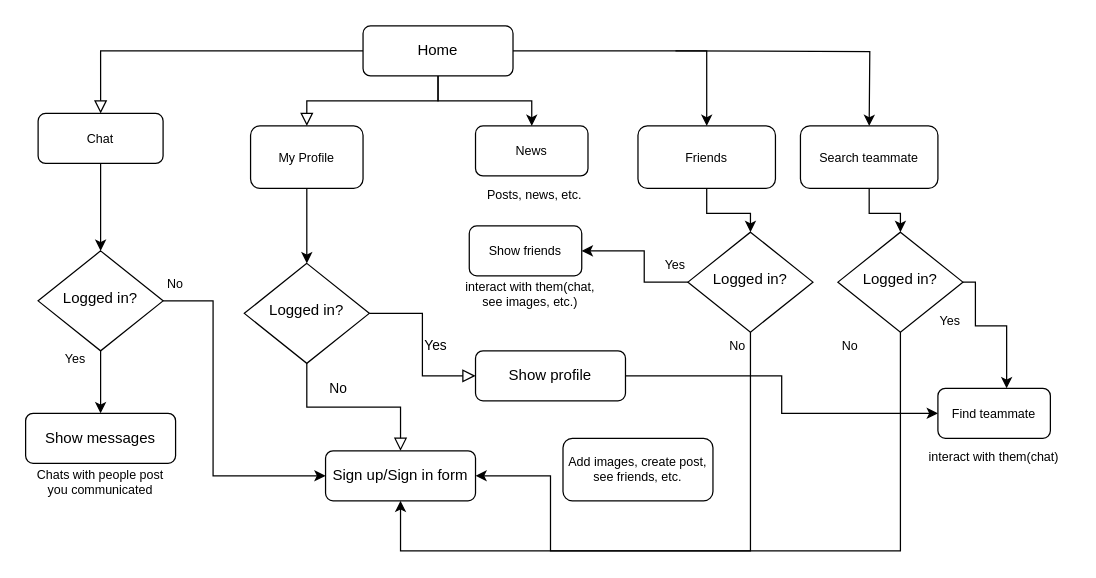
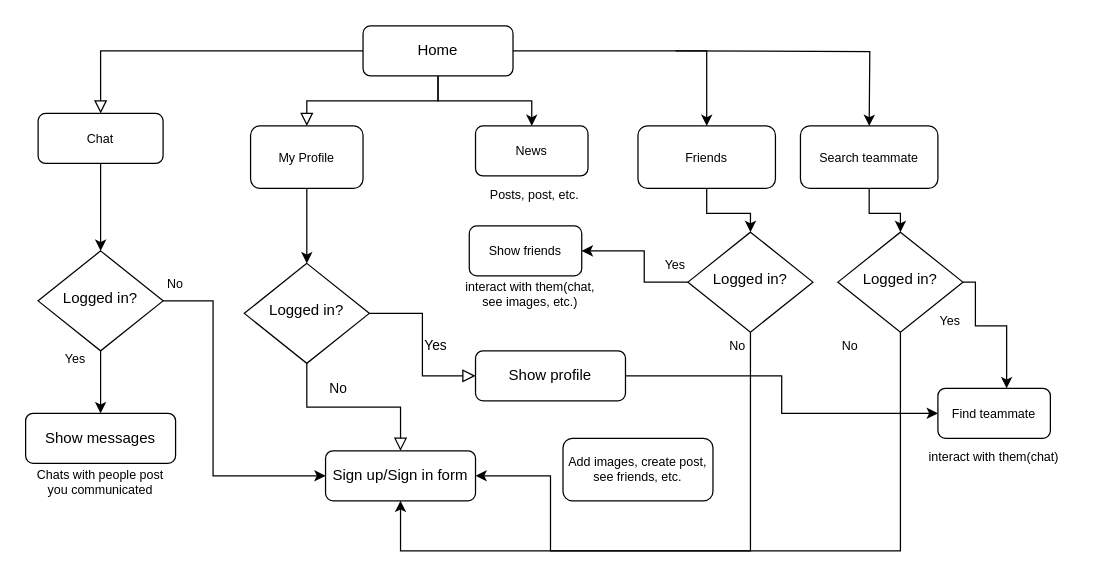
node "Posts, news, etc.": label "Posts, news, etc." -> "Posts, post, etc."
